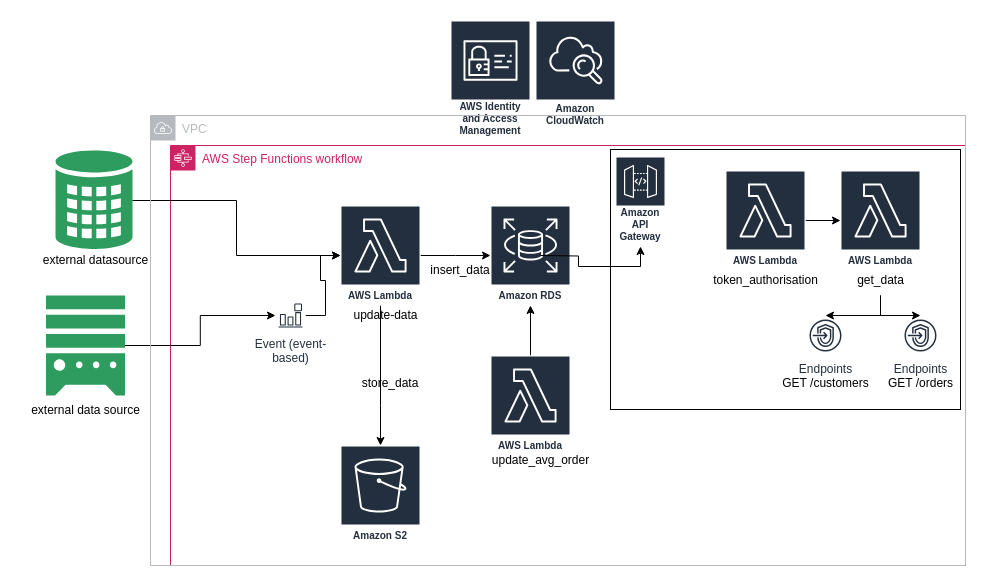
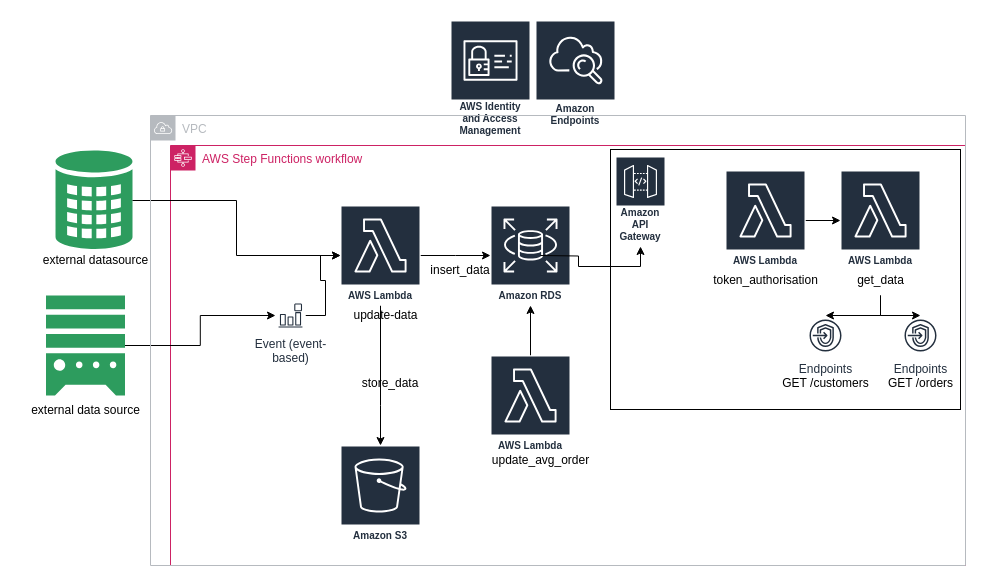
node "Amazon CloudWatch": label "Amazon CloudWatch" -> "Amazon Endpoints"
node "Amazon S2": label "Amazon S2" -> "Amazon S3"
